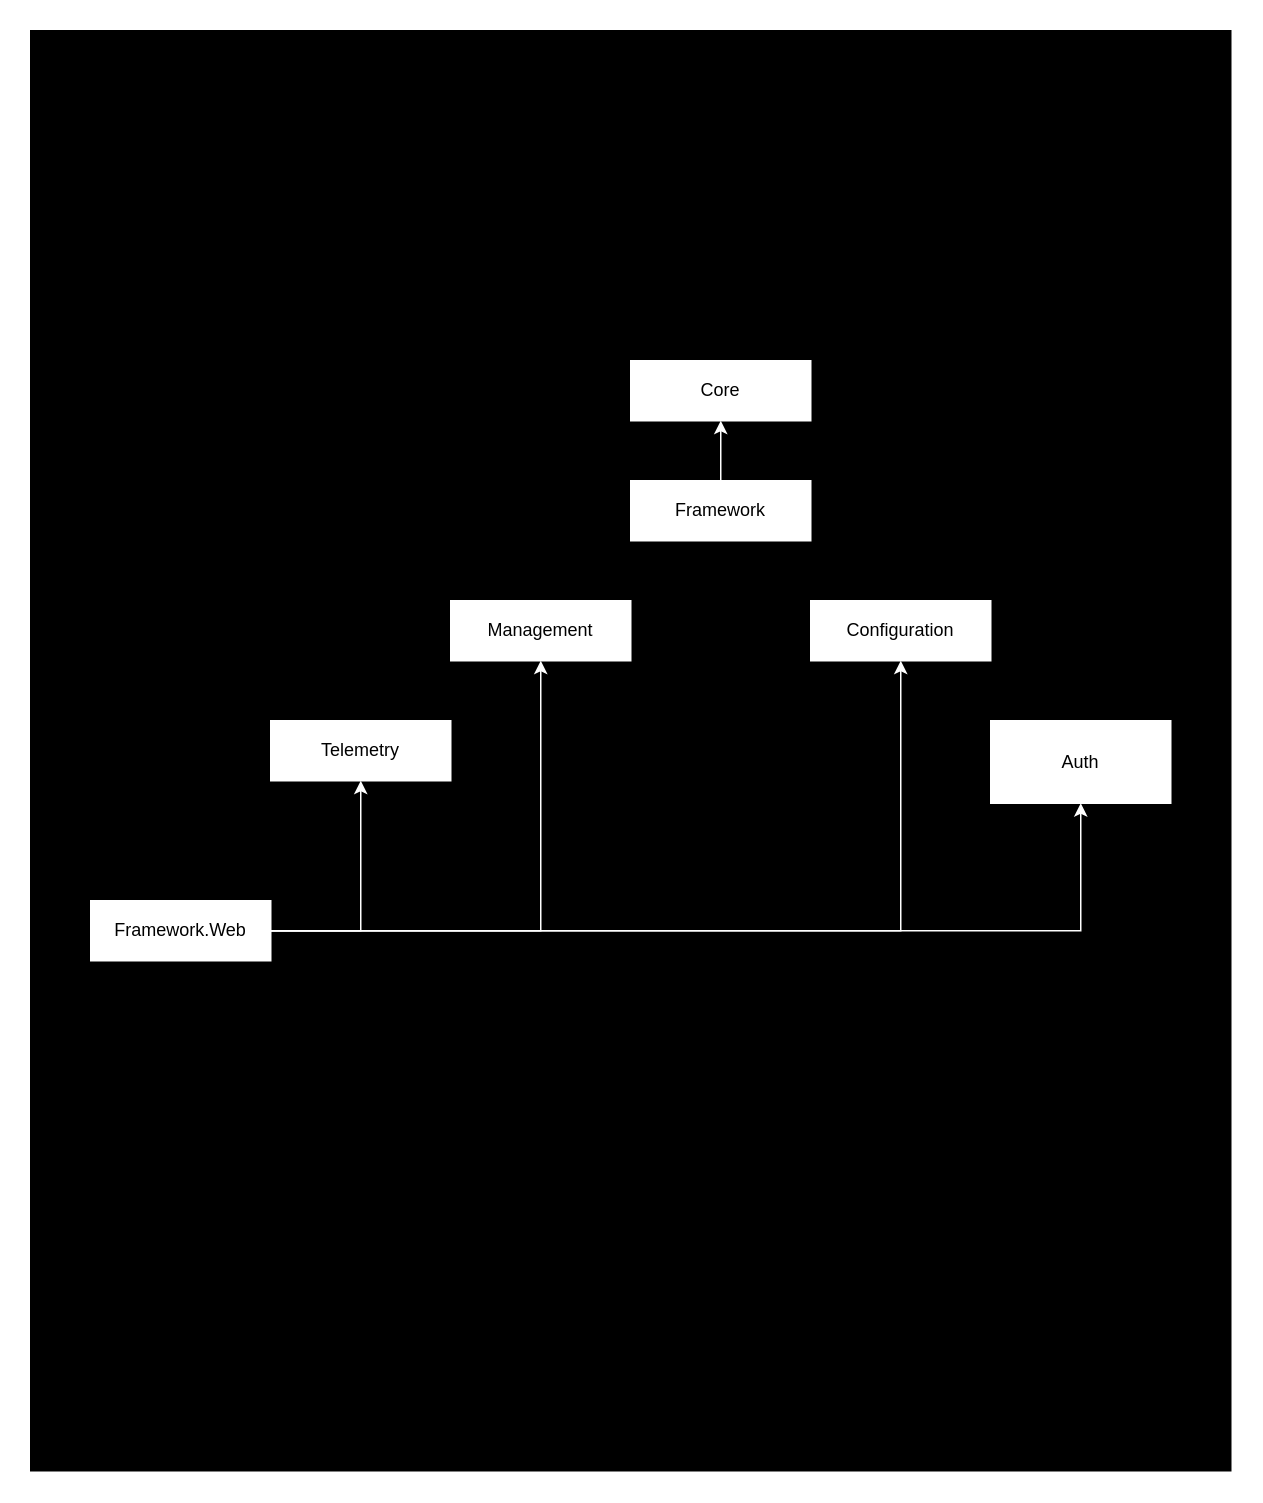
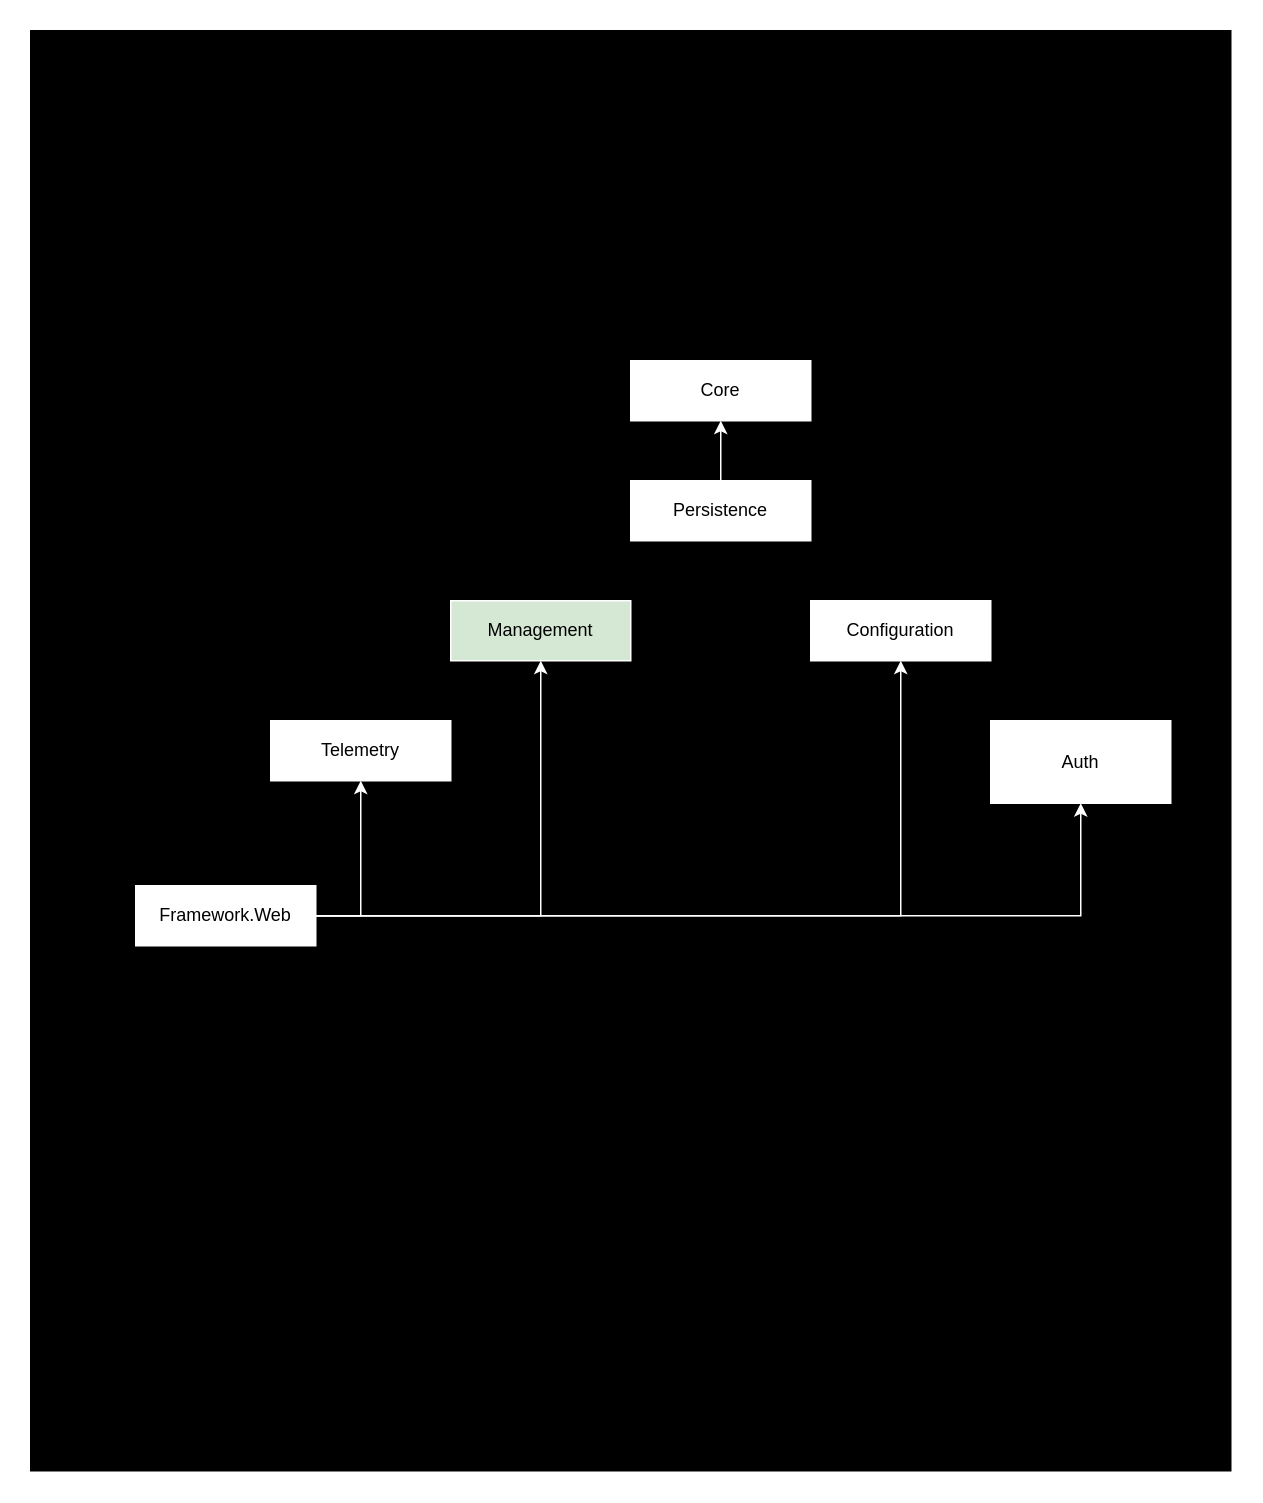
node "Framework": label "Framework" -> "Persistence"
node "Management": fillcolor #ffffff -> #d5e8d4
node "Framework.Web": moved (181, 931) -> (226, 916)
